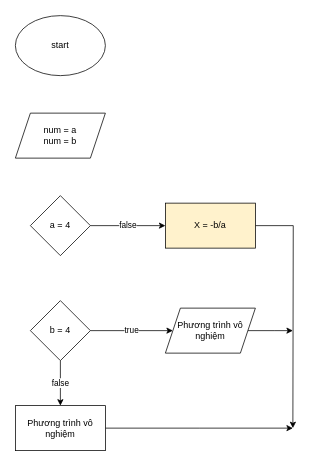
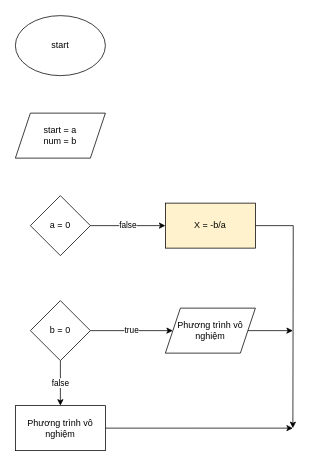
node "num = a num = b": label "num = a num = b" -> "start = a num = b"
node "a = 4": label "a = 4" -> "a = 0"
node "b = 4": label "b = 4" -> "b = 0"
